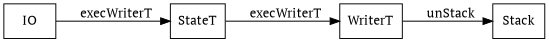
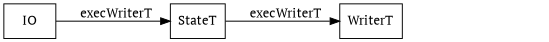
node "Stack": removed
